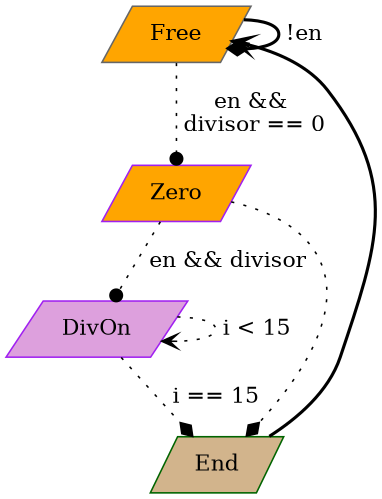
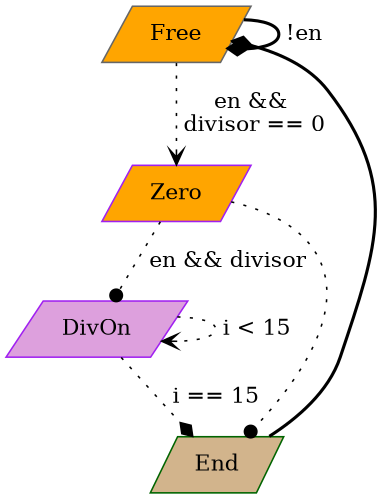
edge "Free" -> "Zero": arrowhead dot -> vee
edge "End" -> "Free": arrowhead vee -> diamond
edge "Zero" -> "End": arrowhead diamond -> dot
